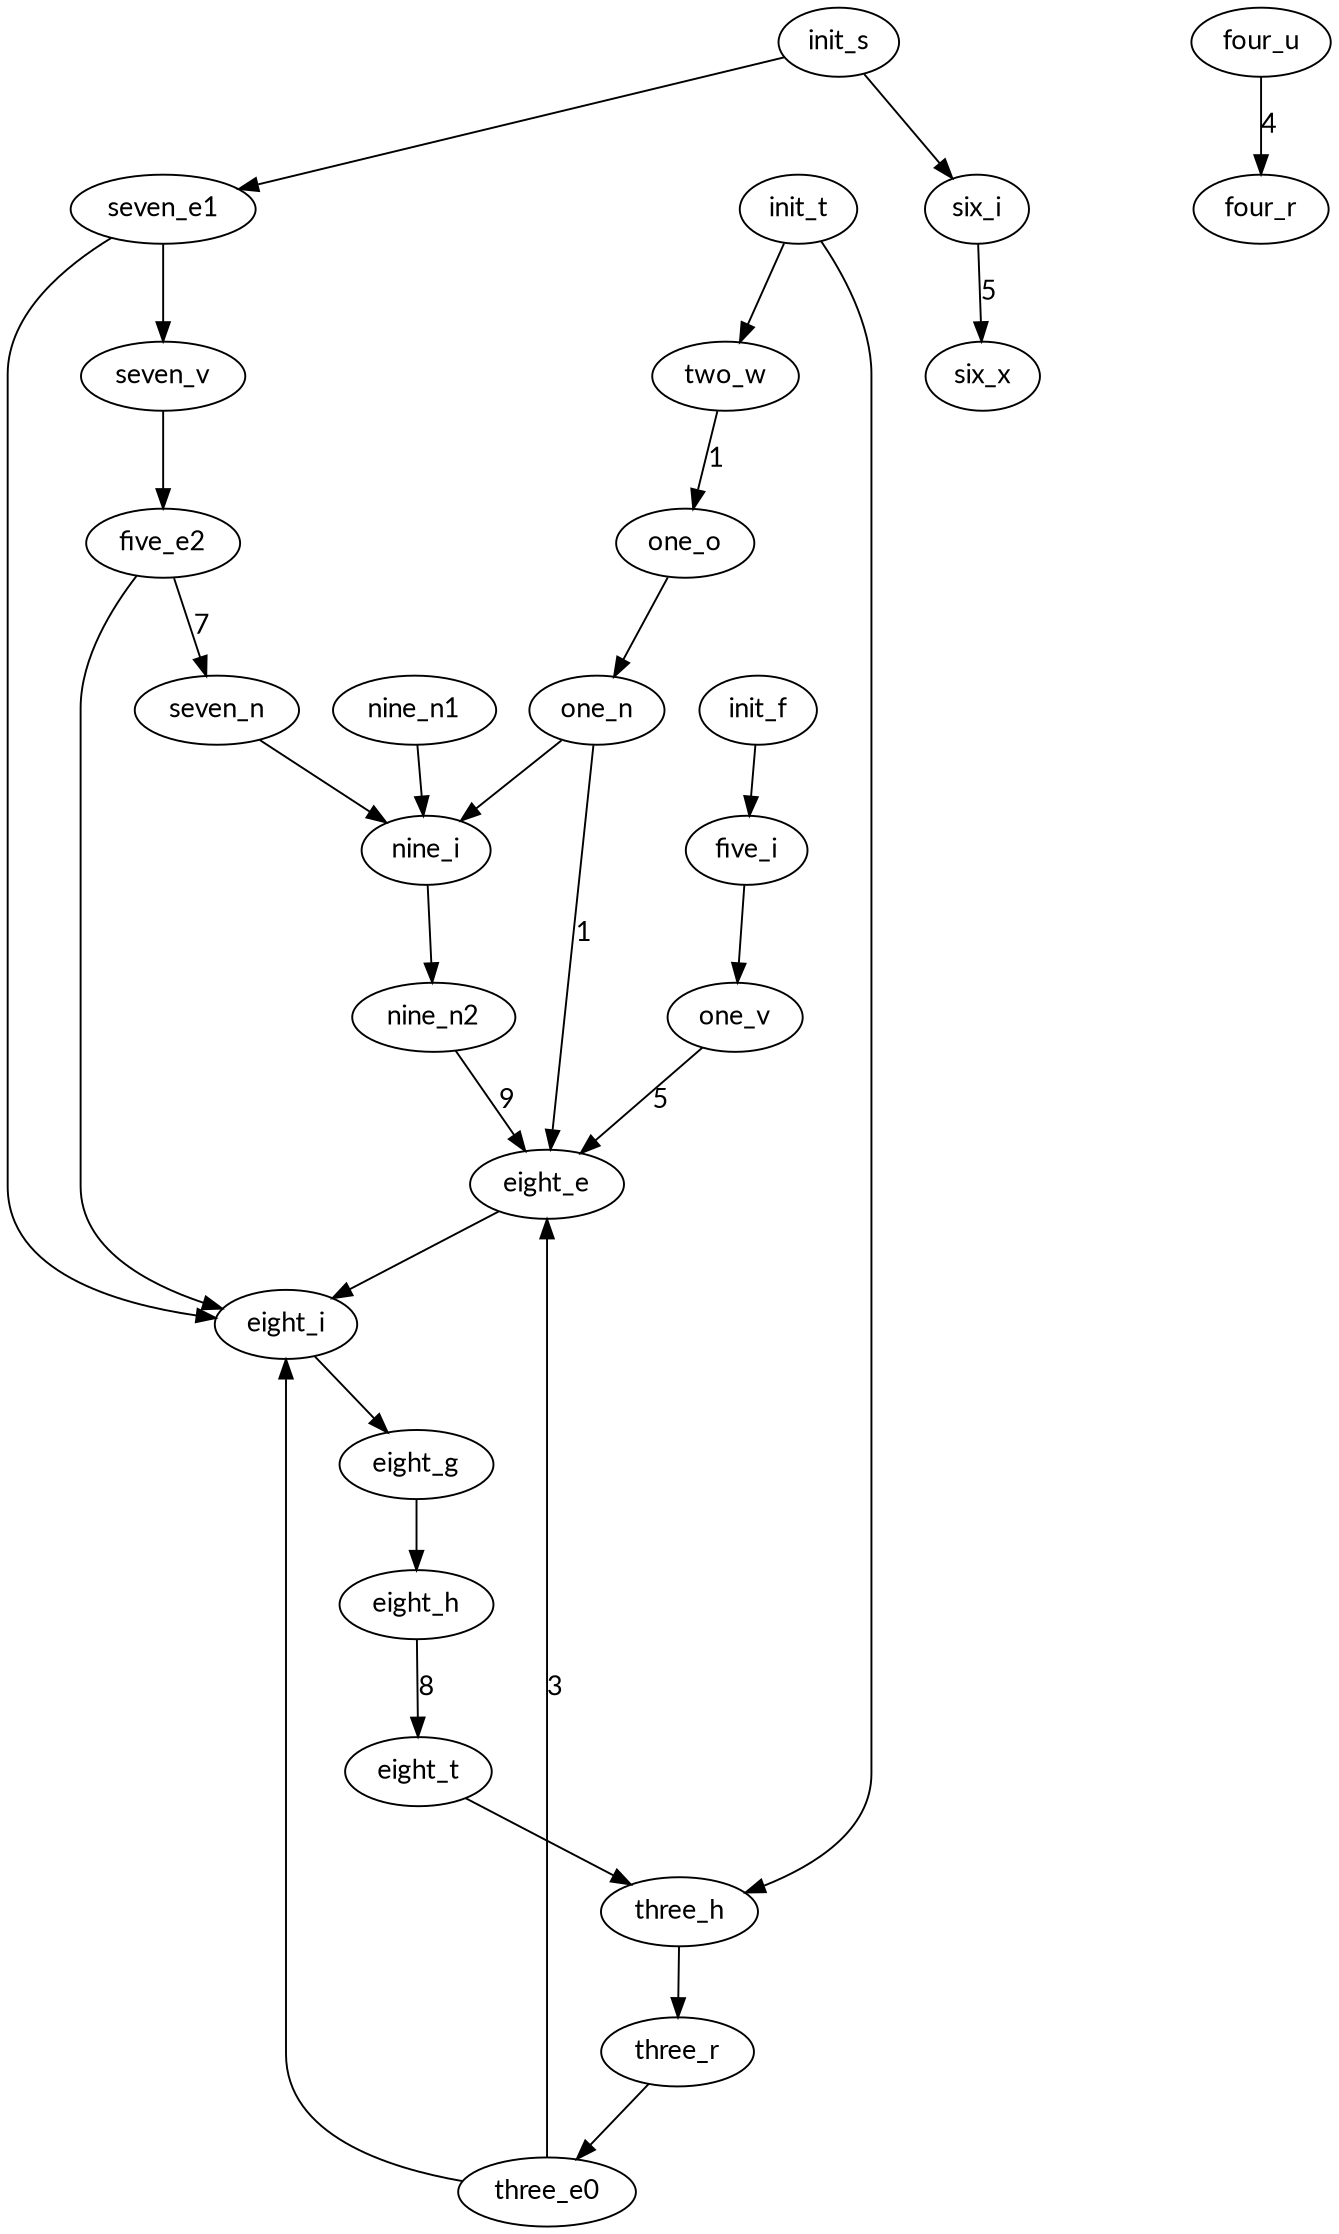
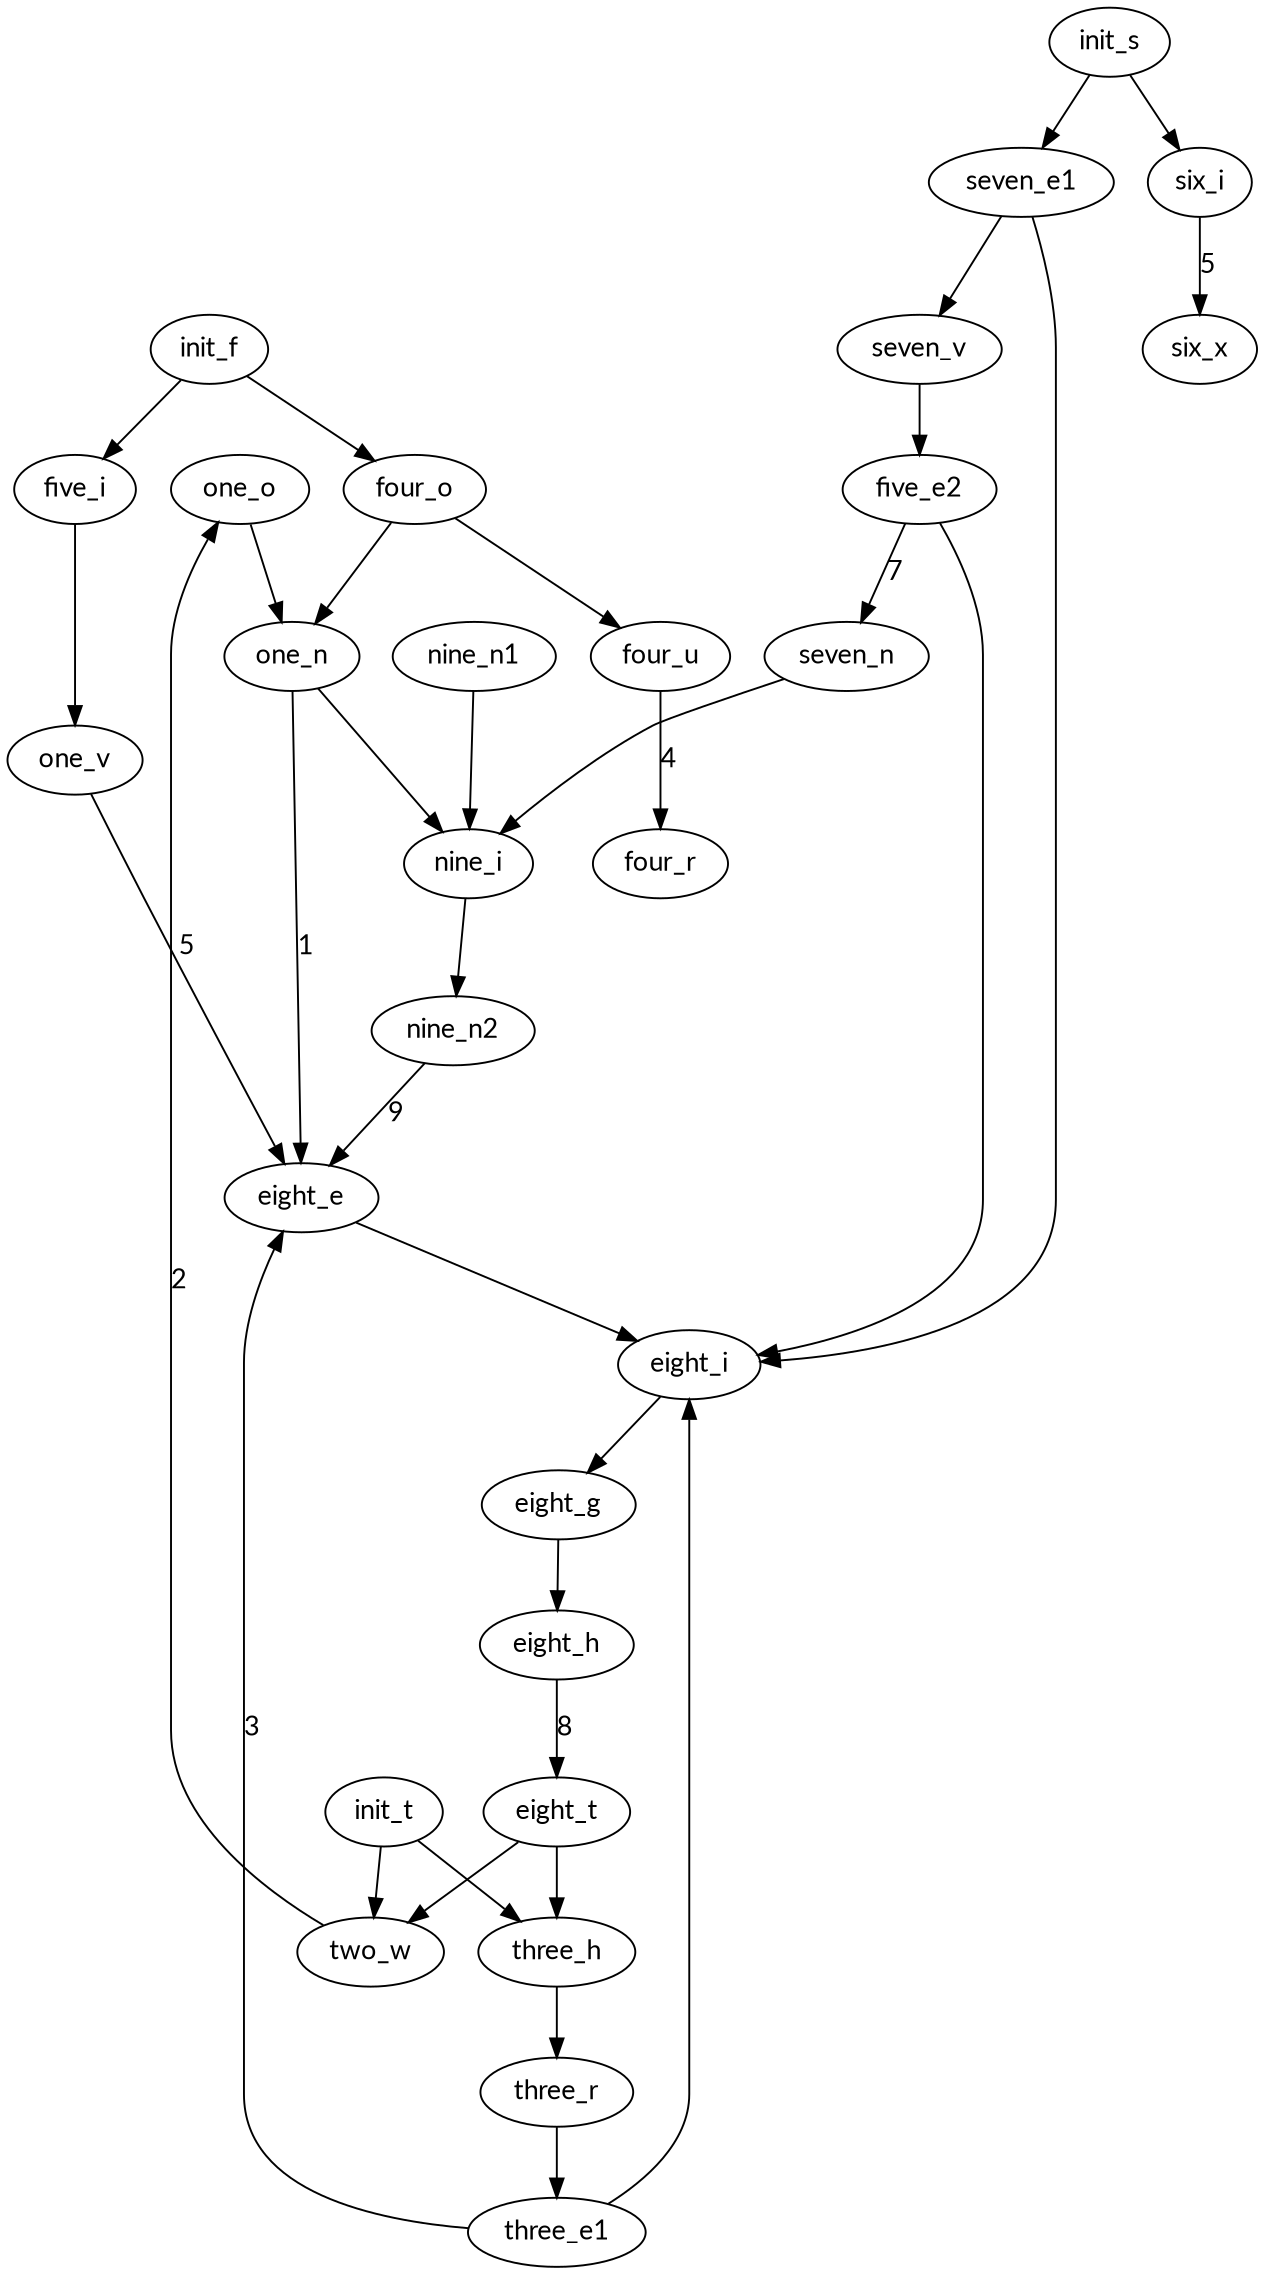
edge "two_w" -> "one_o": label "1" -> "2"
node "four_o": added
edge "eight_t" -> "two_w": added
node "three_e0": label "three_e0" -> "three_e1"
